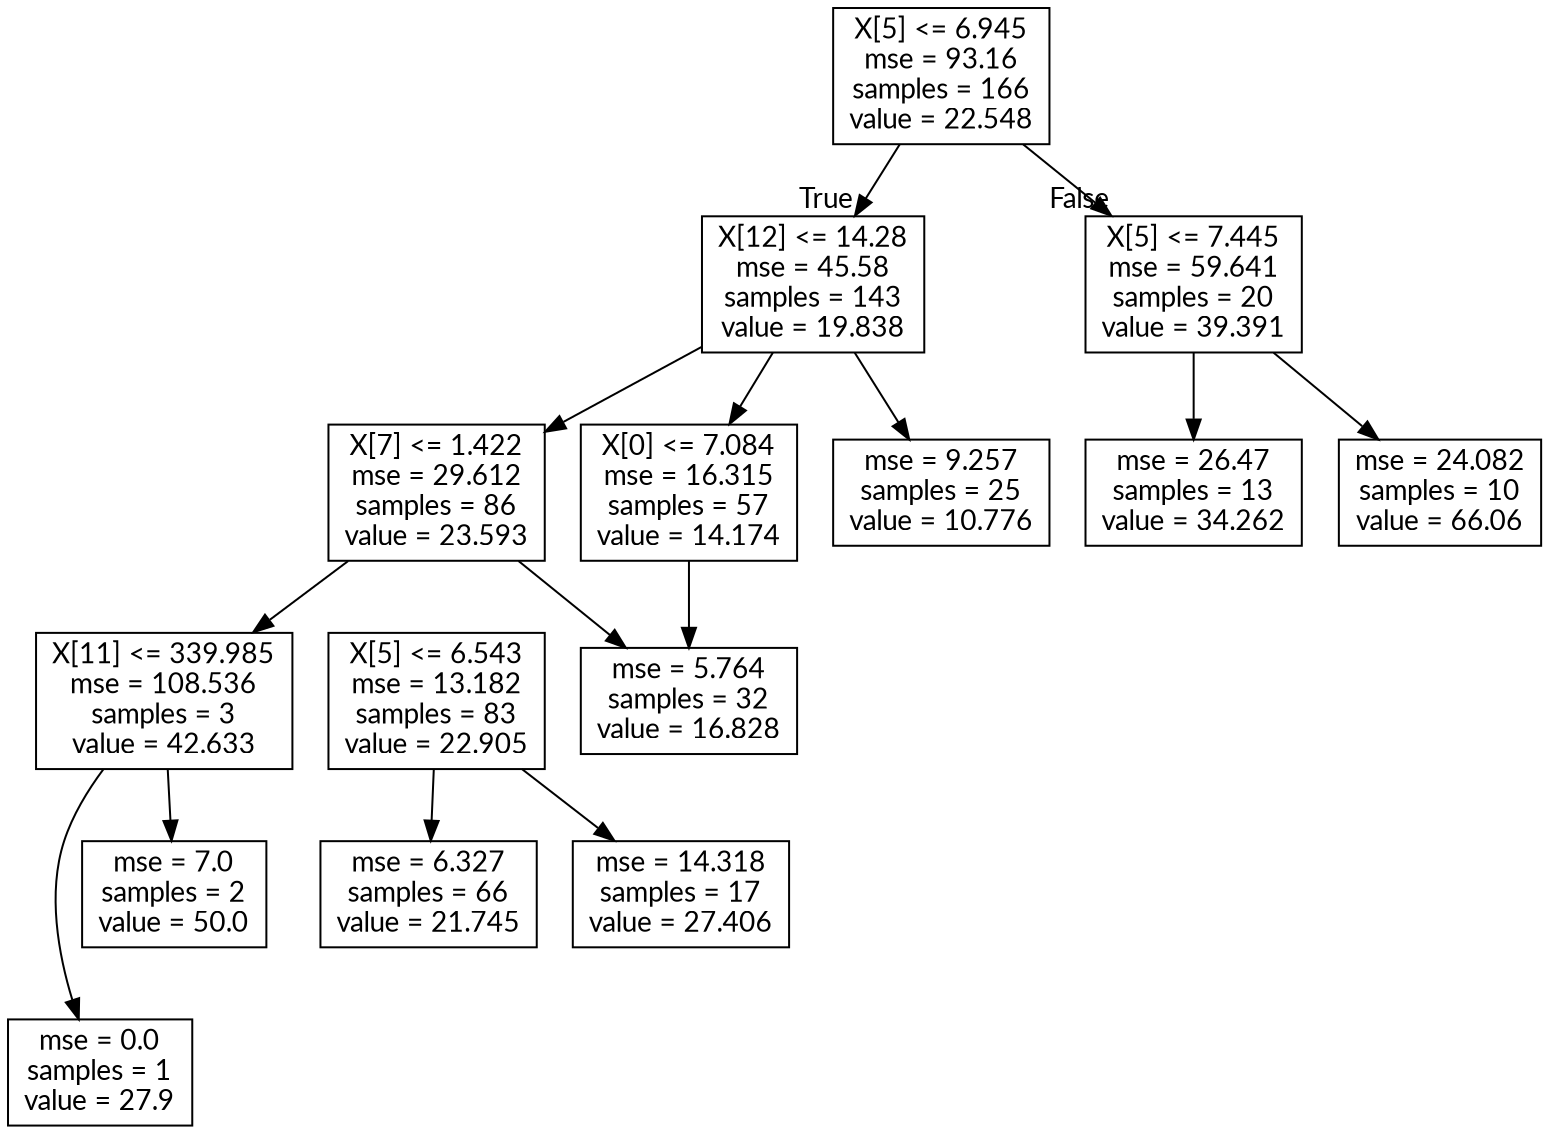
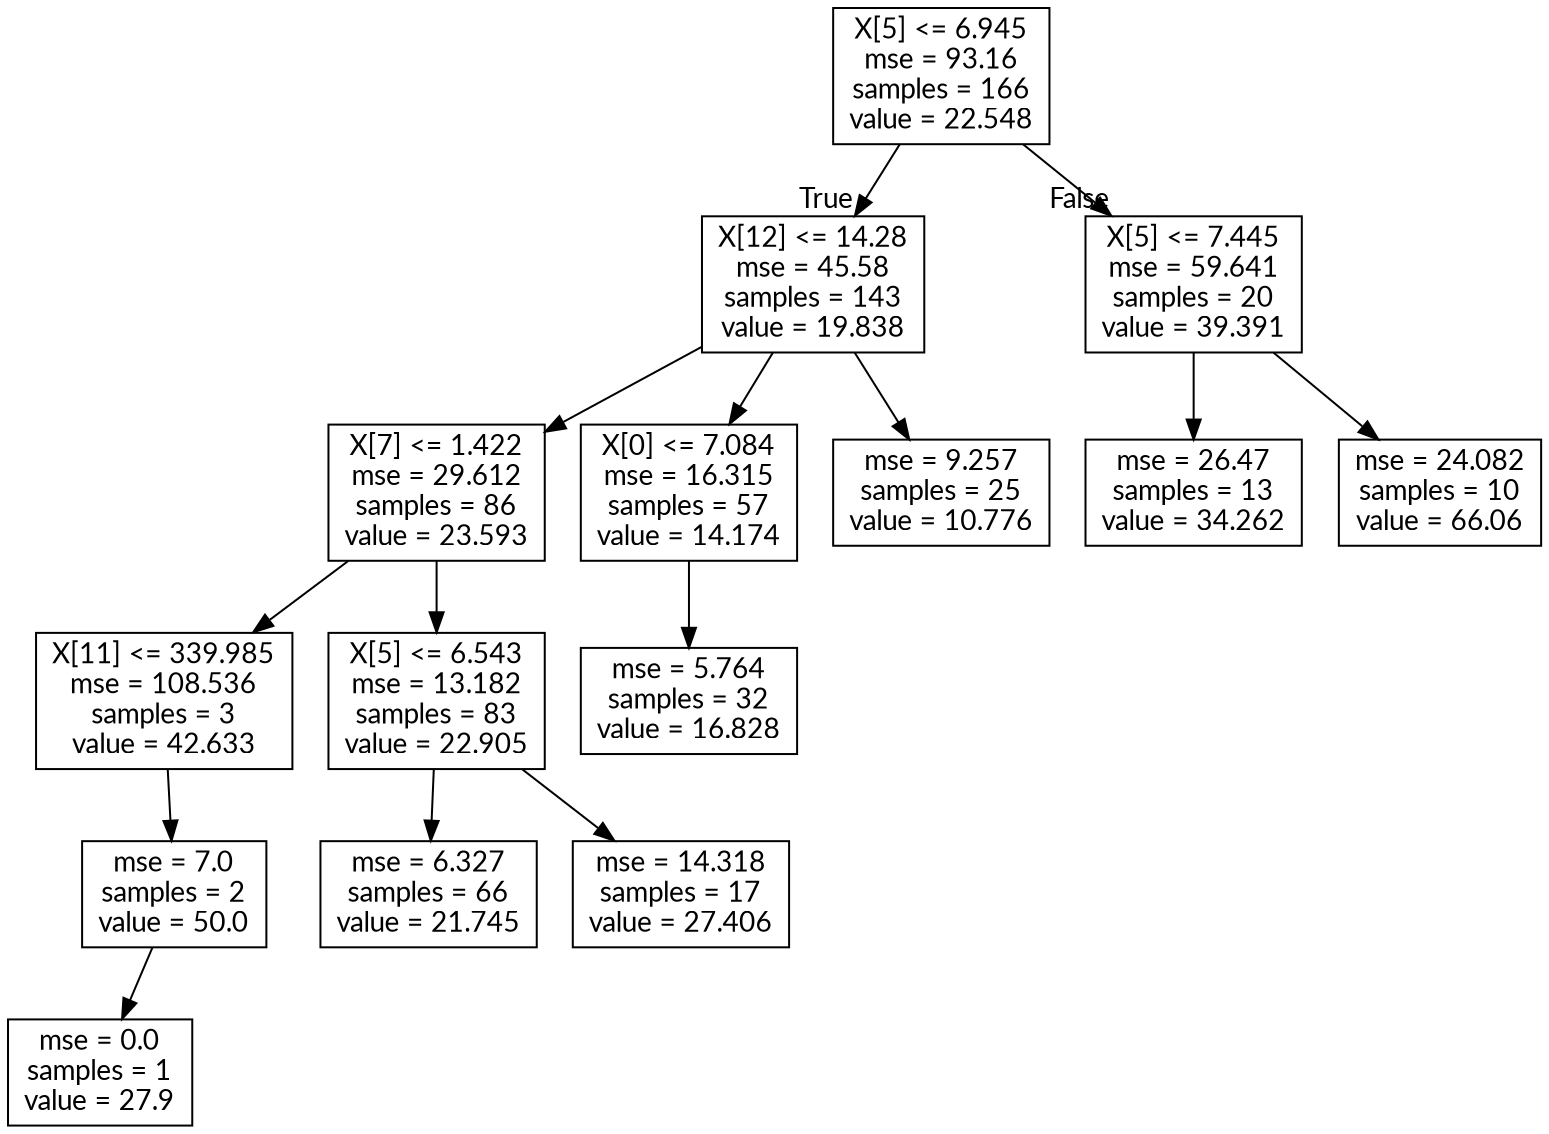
edge "X[7] <= 1.422 mse = 29.612 samples = 86 value = 23.593" -> "mse = 5.764 samples = 32 value = 16.828": now "X[7] <= 1.422 mse = 29.612 samples = 86 value = 23.593" -> "X[5] <= 6.543 mse = 13.182 samples = 83 value = 22.905"
edge "X[11] <= 339.985 mse = 108.536 samples = 3 value = 42.633" -> "mse = 0.0 samples = 1 value = 27.9": now "mse = 7.0 samples = 2 value = 50.0" -> "mse = 0.0 samples = 1 value = 27.9"
